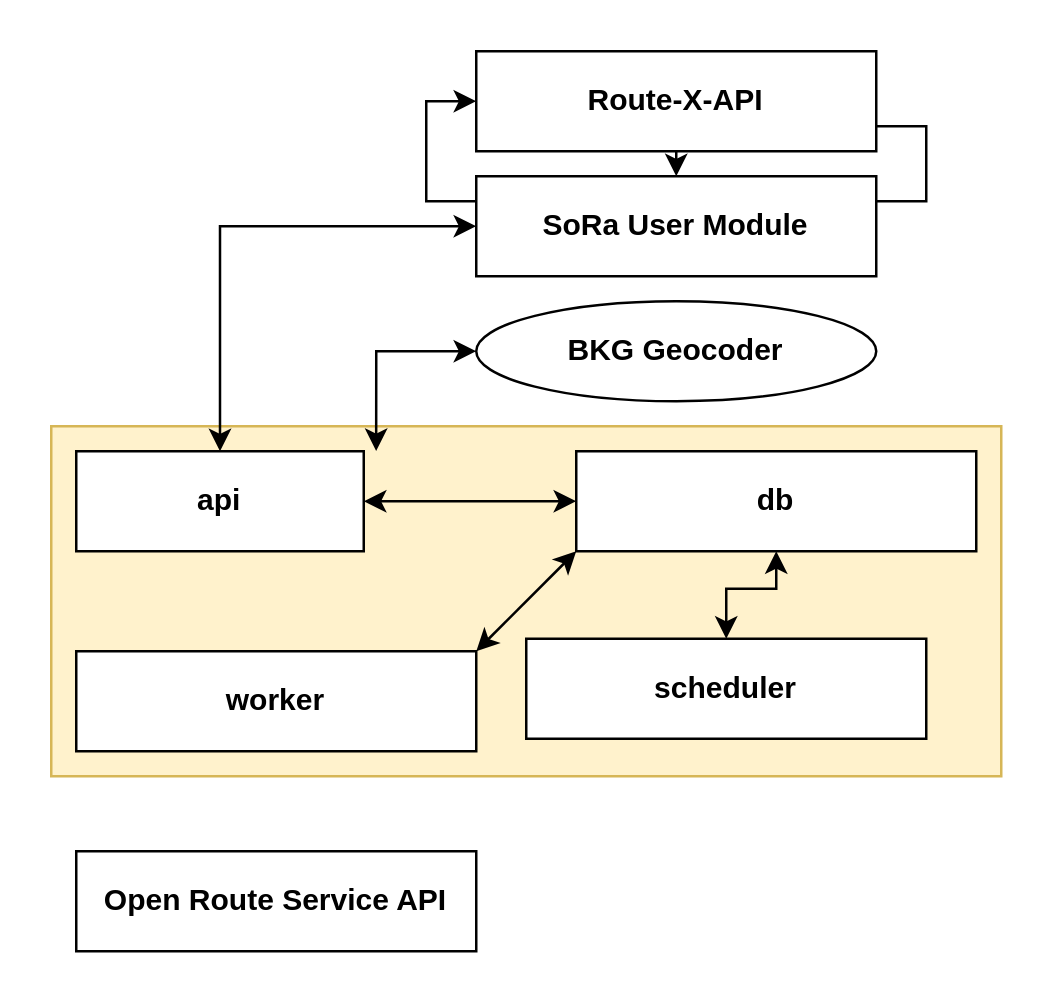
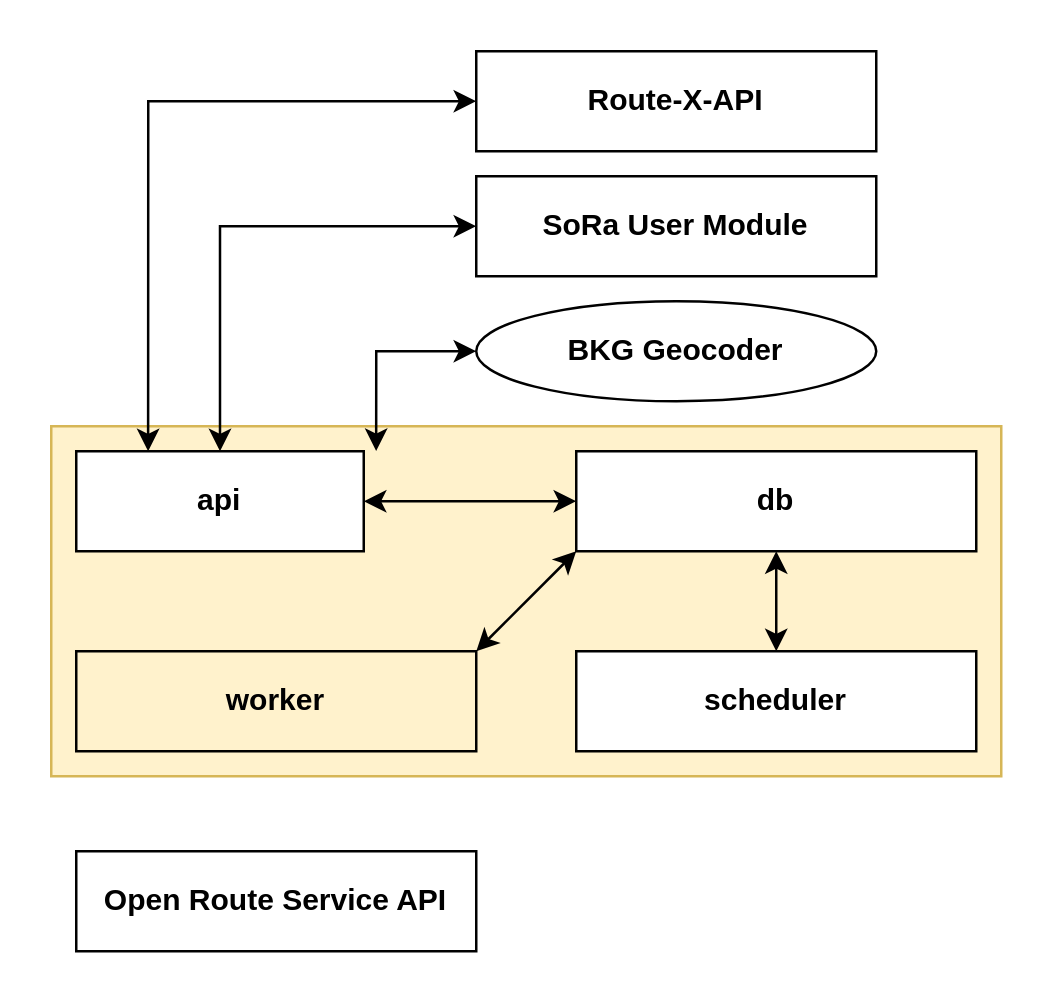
edge "Route-X-API" -- "SoRa User Module": now "Route-X-API" -- "api"
node "scheduler": moved (726, 689) -> (776, 701)
node "worker": fillcolor #ffffff -> #fff2cc
